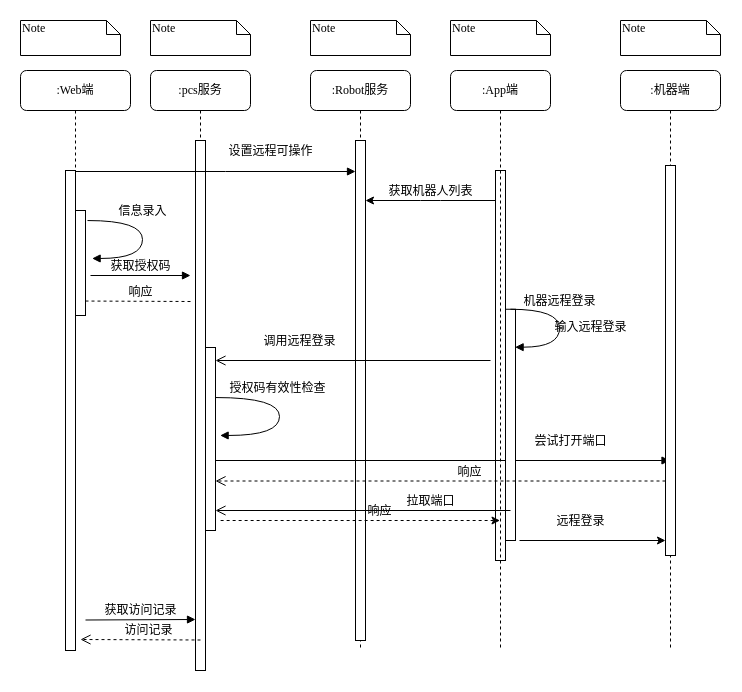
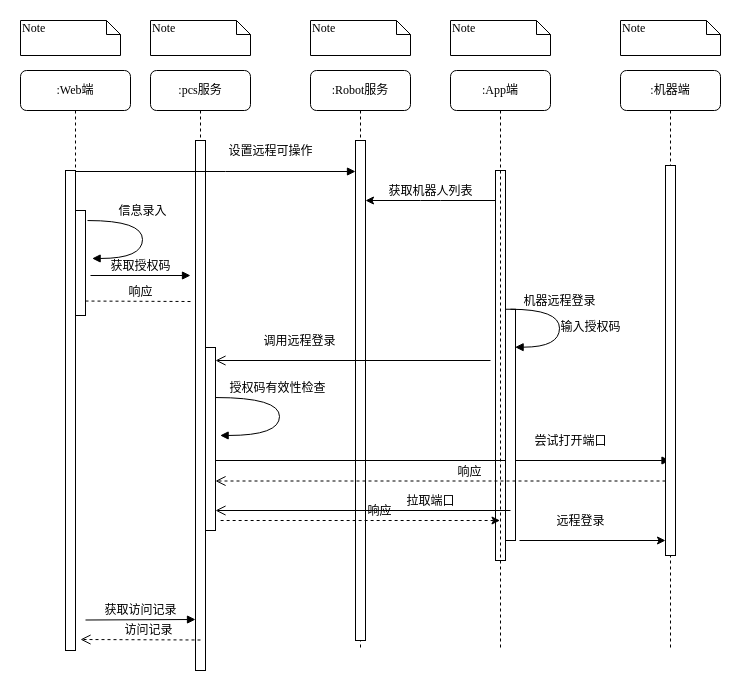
node "输入远程登录": label "输入远程登录" -> "输入授权码"
